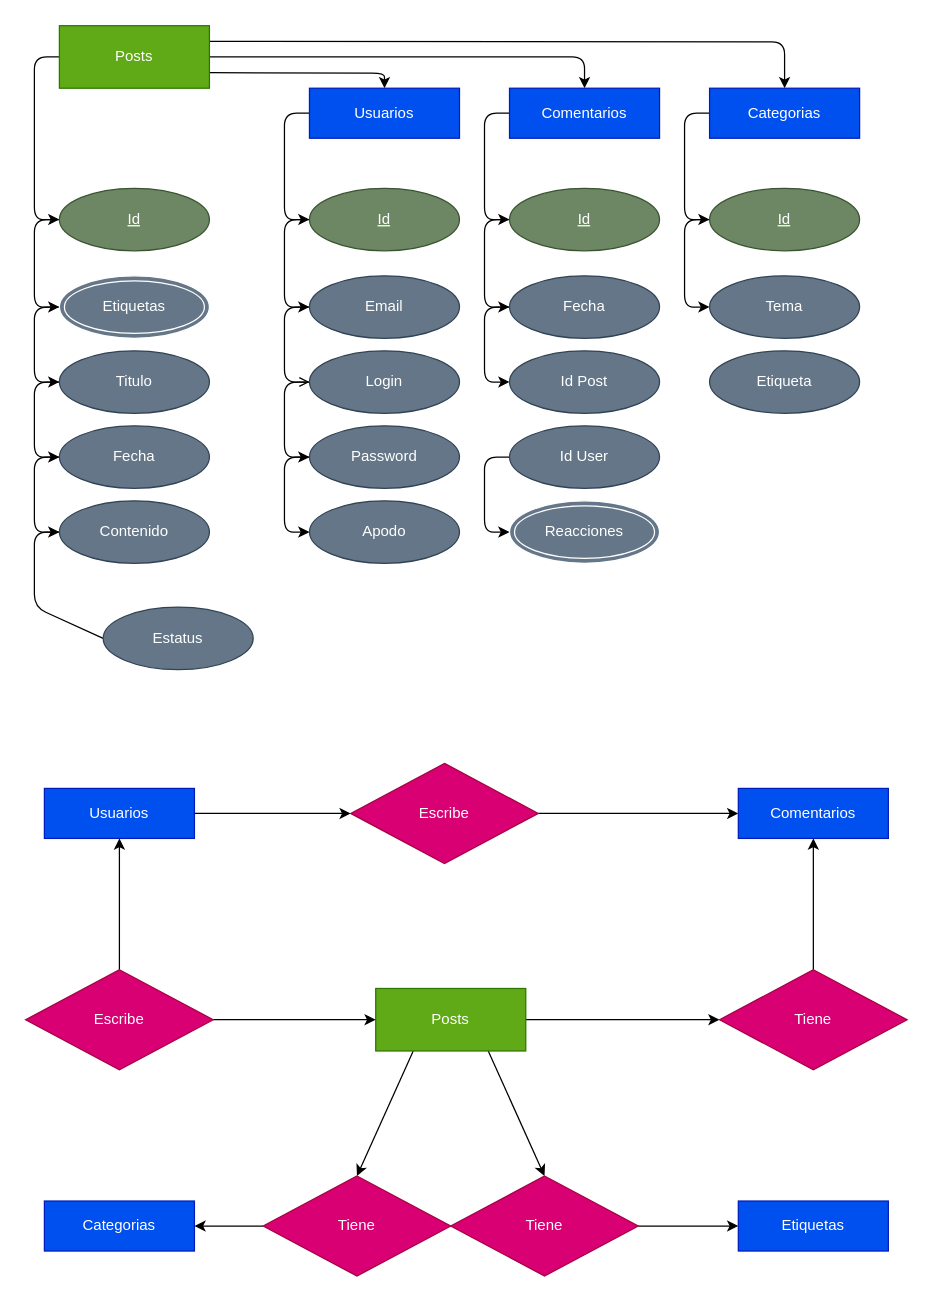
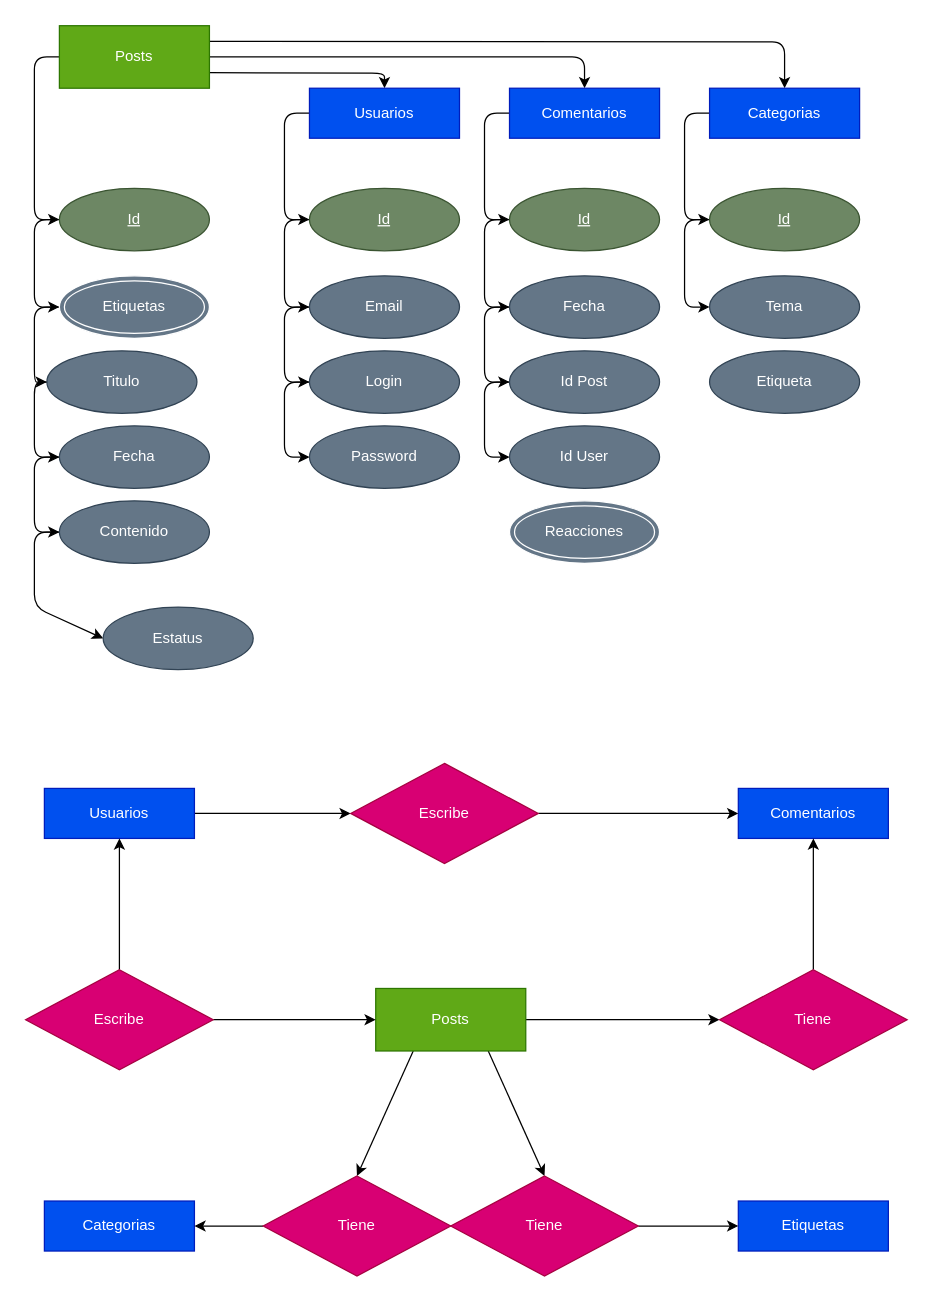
edge "Email" -> "Login": arrowhead open -> classic
node "Titulo": moved (134, 382) -> (122, 382)
edge "Id Post" -> "Id User": added
edge "Password" -> "Apodo": removed
edge "Id User" -> "Reacciones": removed
node "Apodo": removed
edge "Contenido" -- "Estatus": arrowhead none -> classic
